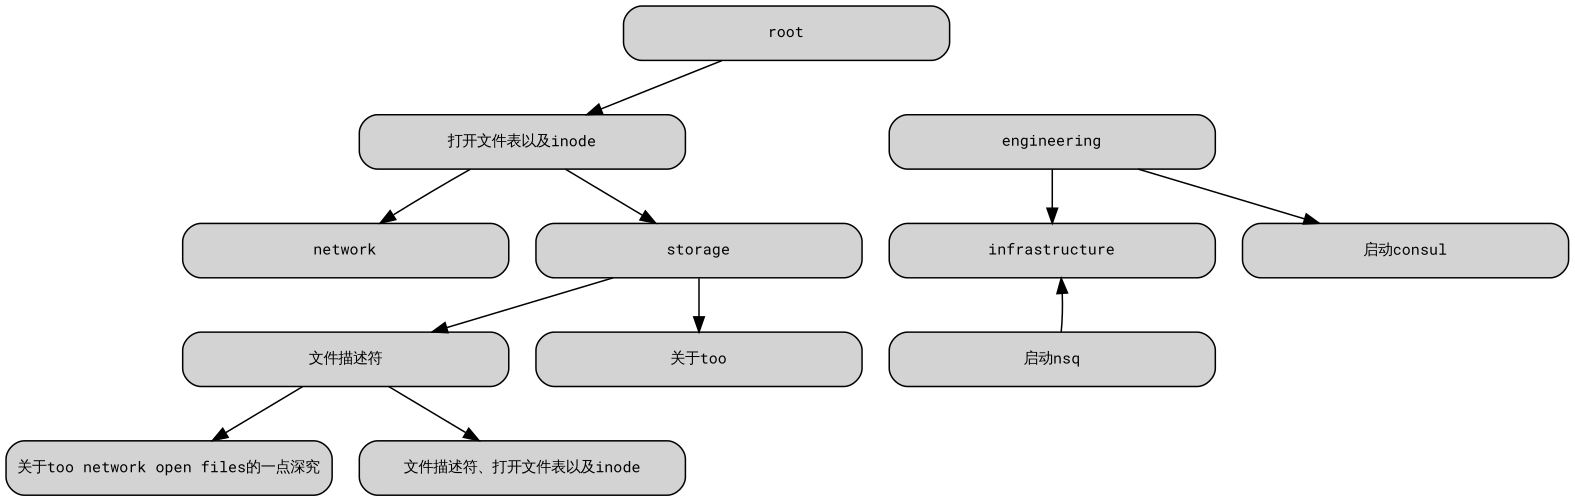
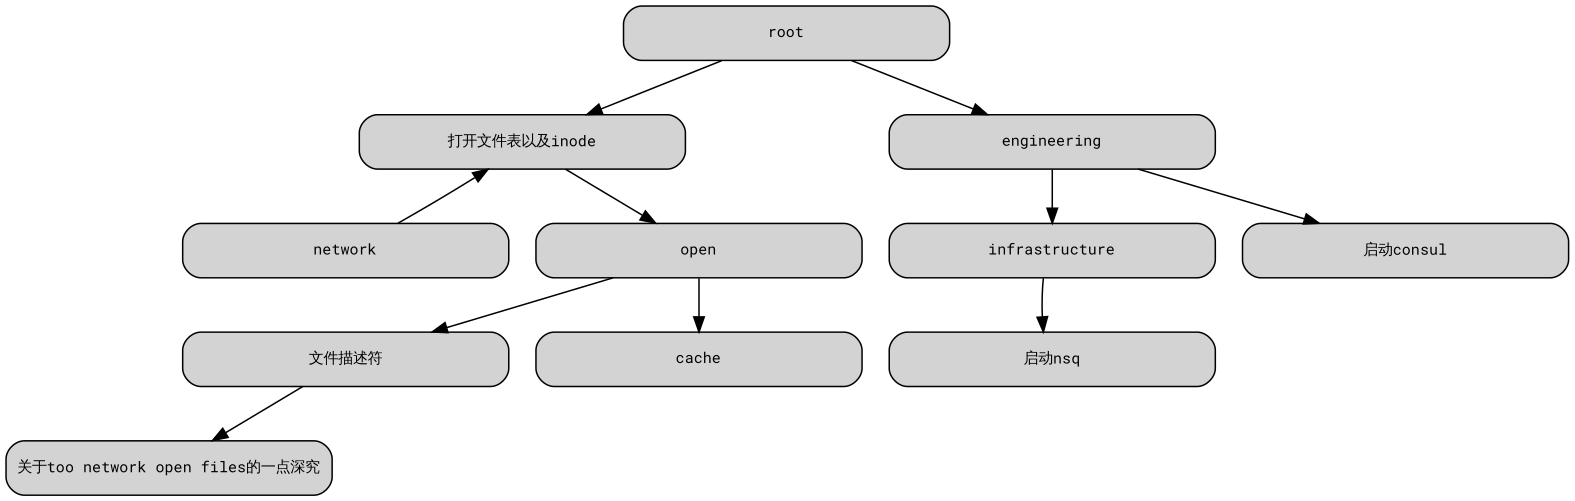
edge "root" -> "engineering": added
edge "打开文件表以及inode" -> "network": reversed
node "storage": label "storage" -> "open"
edge "启动nsq" -> "infrastructure": reversed
node "关于too": label "关于too" -> "cache"
node "文件描述符、打开文件表以及inode": removed
